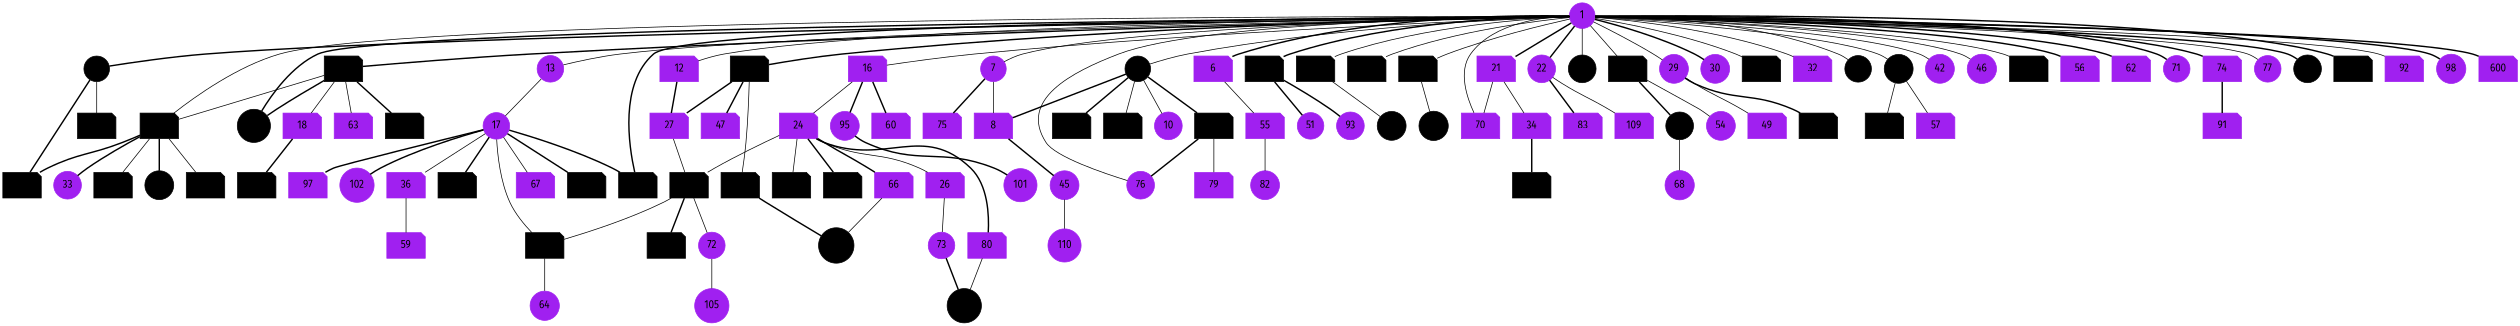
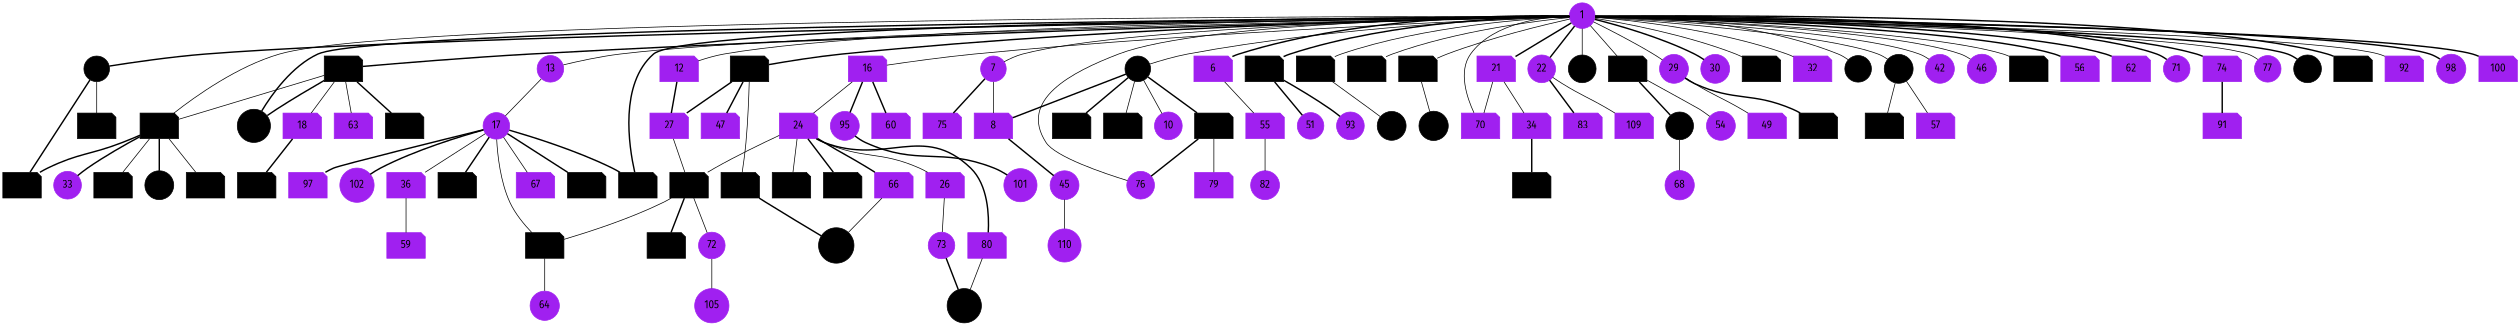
node "600": label "600" -> "100"
